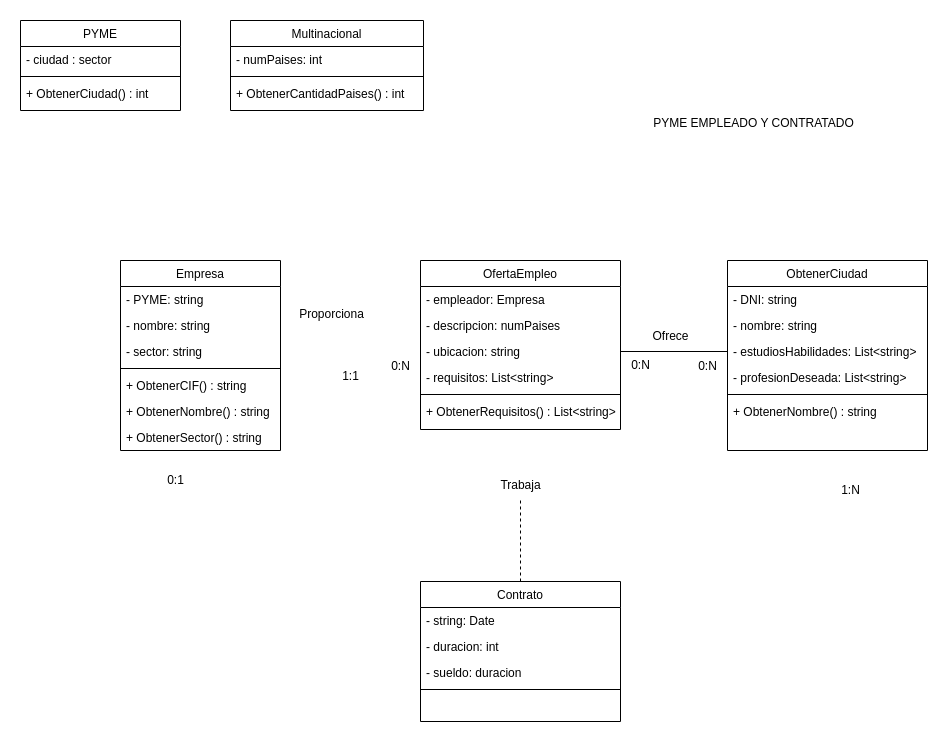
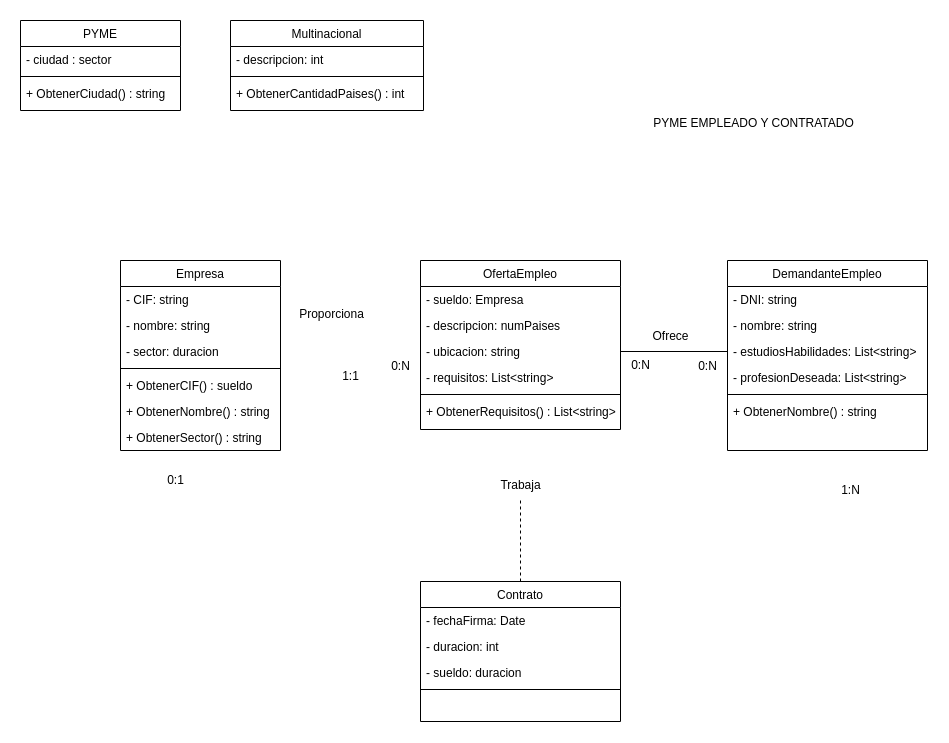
node "- numPaises: int": label "- numPaises: int" -> "- descripcion: int"
node "+ ObtenerCiudad() : int": label "+ ObtenerCiudad() : int" -> "+ ObtenerCiudad() : string"
node "ObtenerCiudad": label "ObtenerCiudad" -> "DemandanteEmpleo"
node "- PYME: string": label "- PYME: string" -> "- CIF: string"
node "- empleador: Empresa": label "- empleador: Empresa" -> "- sueldo: Empresa"
node "- sector: string": label "- sector: string" -> "- sector: duracion"
node "+ ObtenerCIF() : string": label "+ ObtenerCIF() : string" -> "+ ObtenerCIF() : sueldo"
node "- string: Date": label "- string: Date" -> "- fechaFirma: Date"
